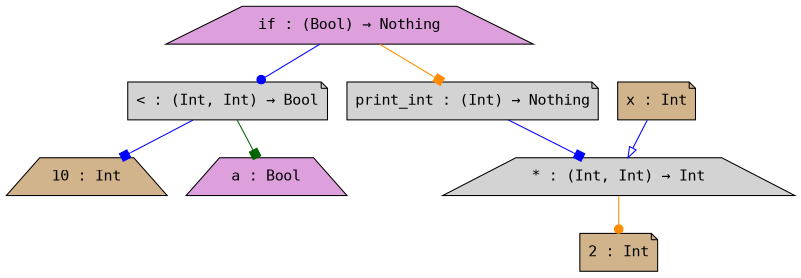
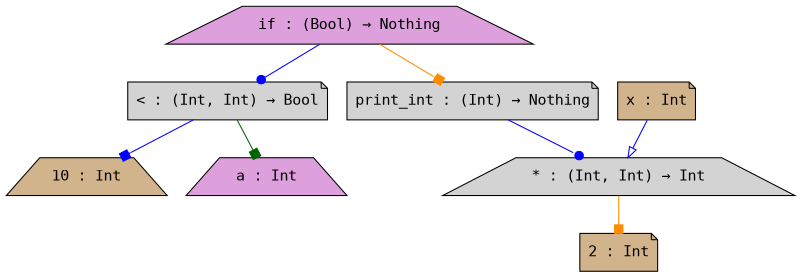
edge "print_int : (Int) → Nothing" -> "* : (Int, Int) → Int": arrowhead box -> dot
node "a : Bool": label "a : Bool" -> "a : Int"
edge "* : (Int, Int) → Int" -> "2 : Int": arrowhead dot -> box
